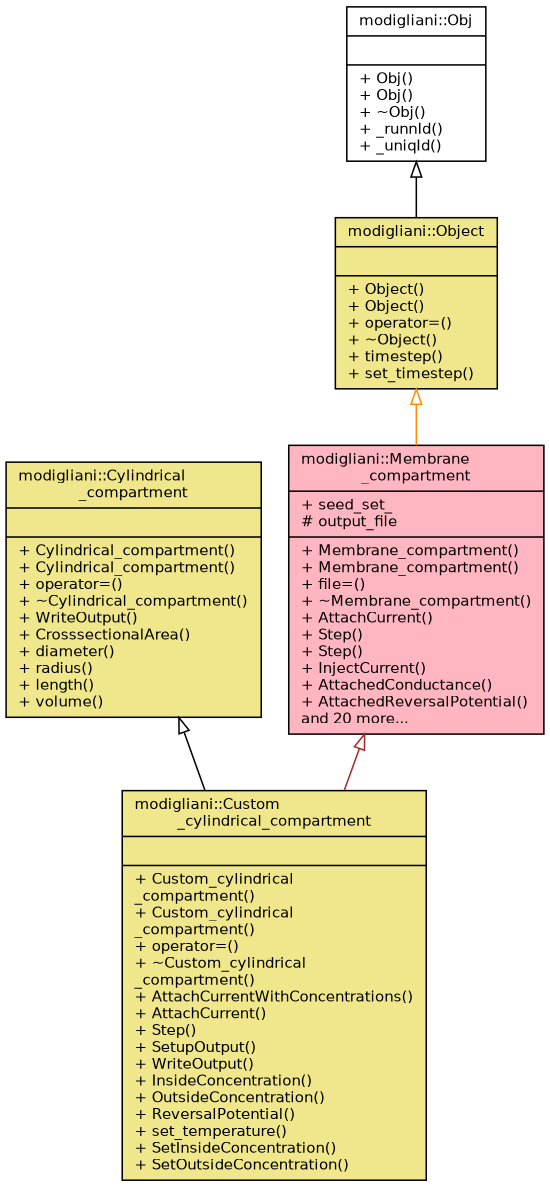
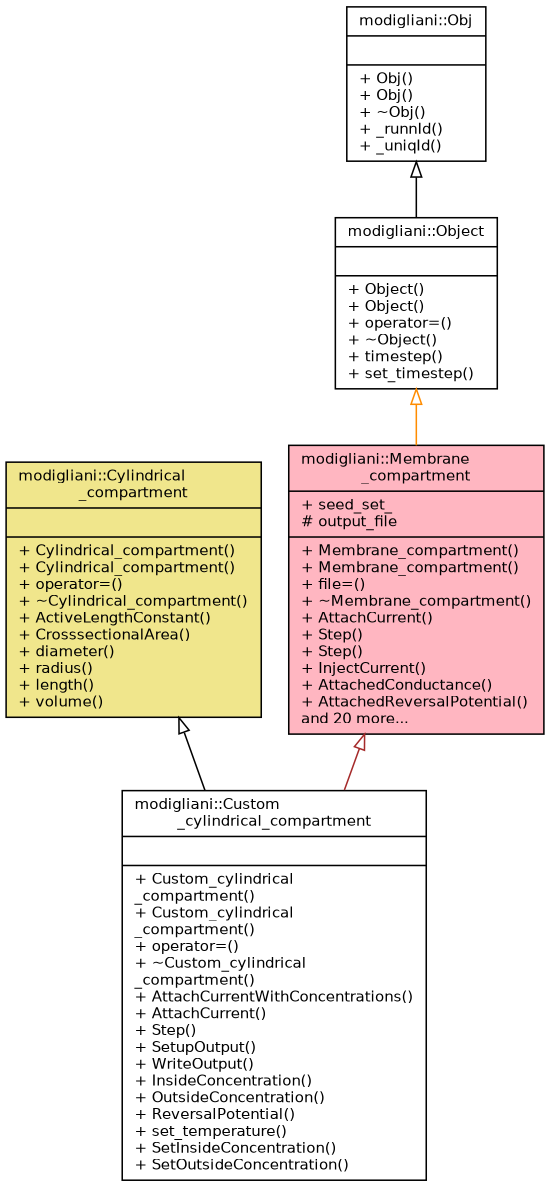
node "modigliani::Object": fillcolor khaki -> white
node "modigliani::Cylindrical": text "+ WriteOutput()" -> "+ ActiveLengthConstant()"
node "modigliani::Custom": fillcolor khaki -> white
